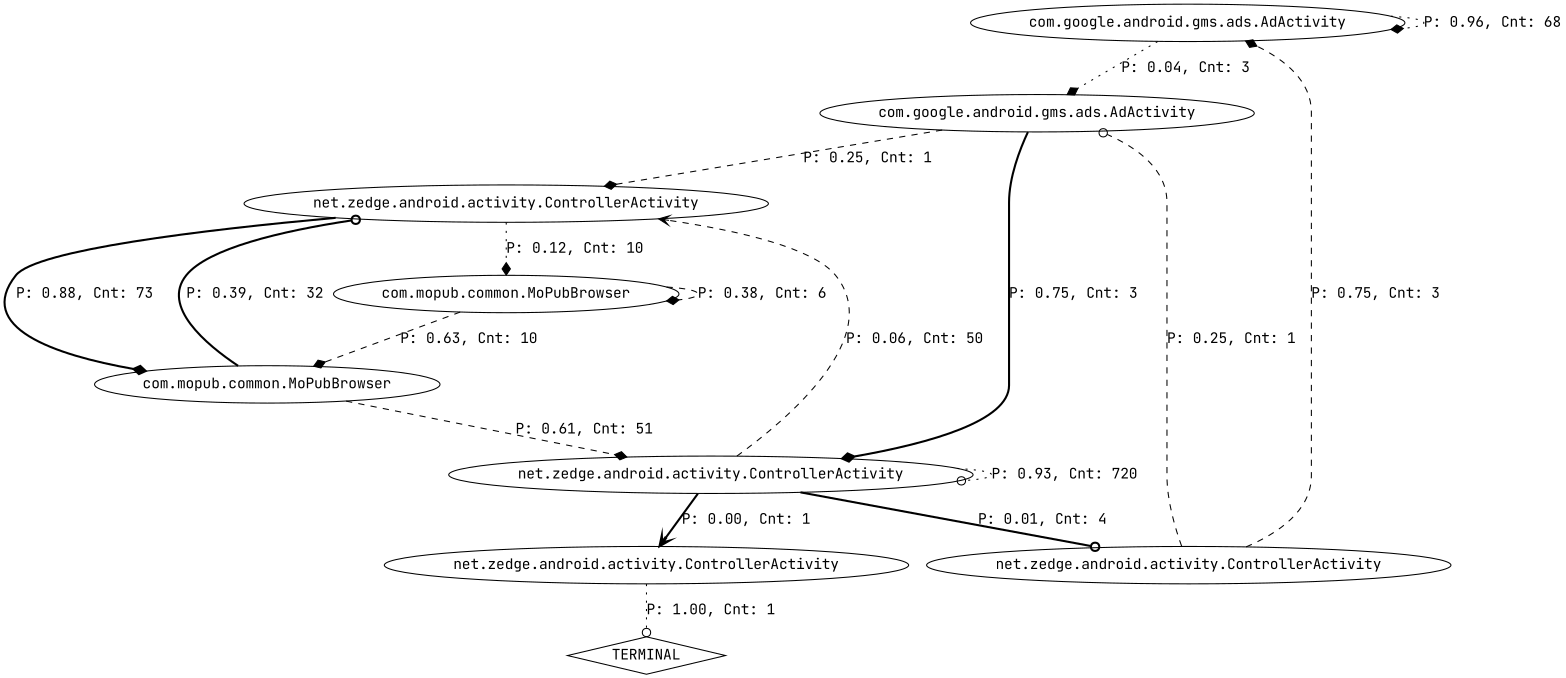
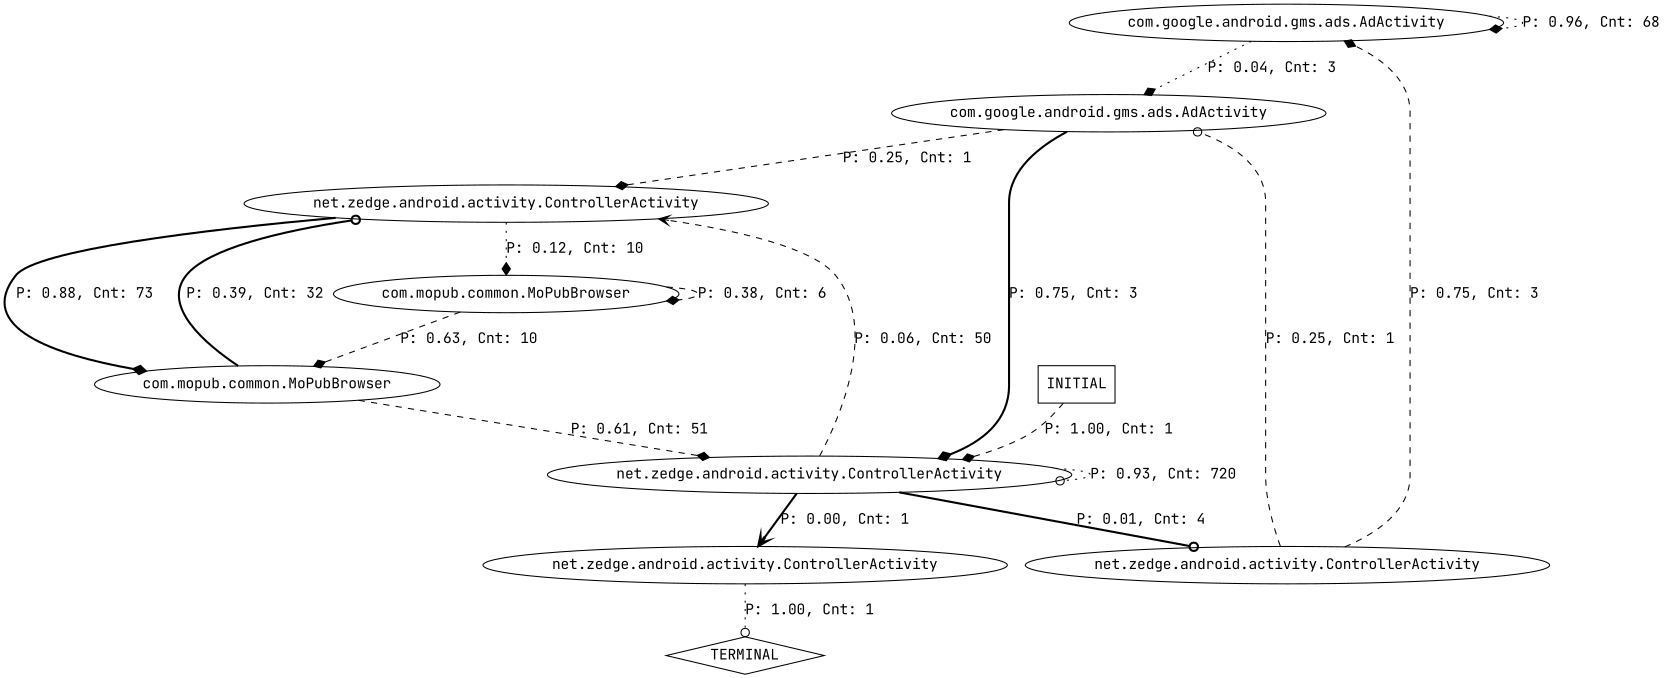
node "INITIAL": added
